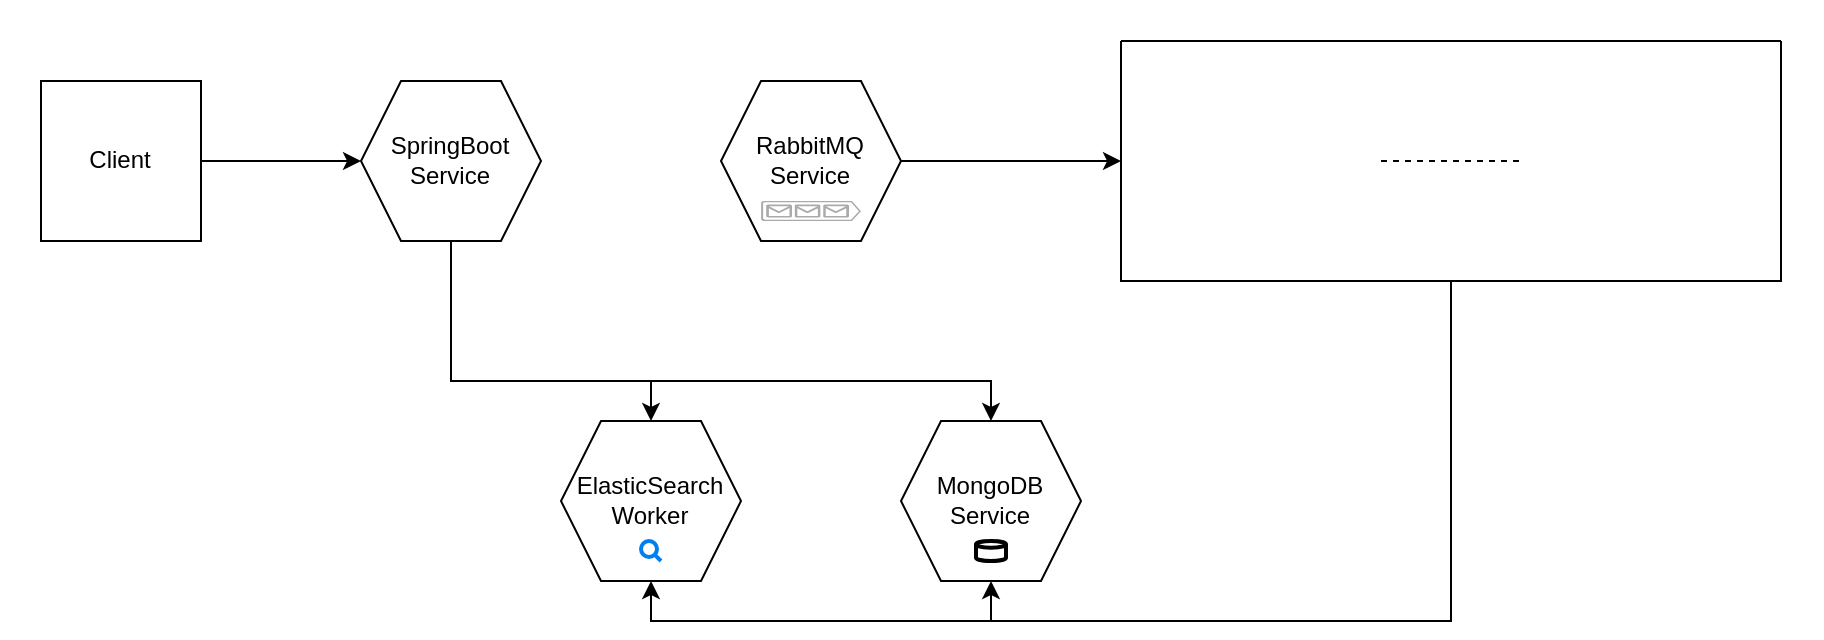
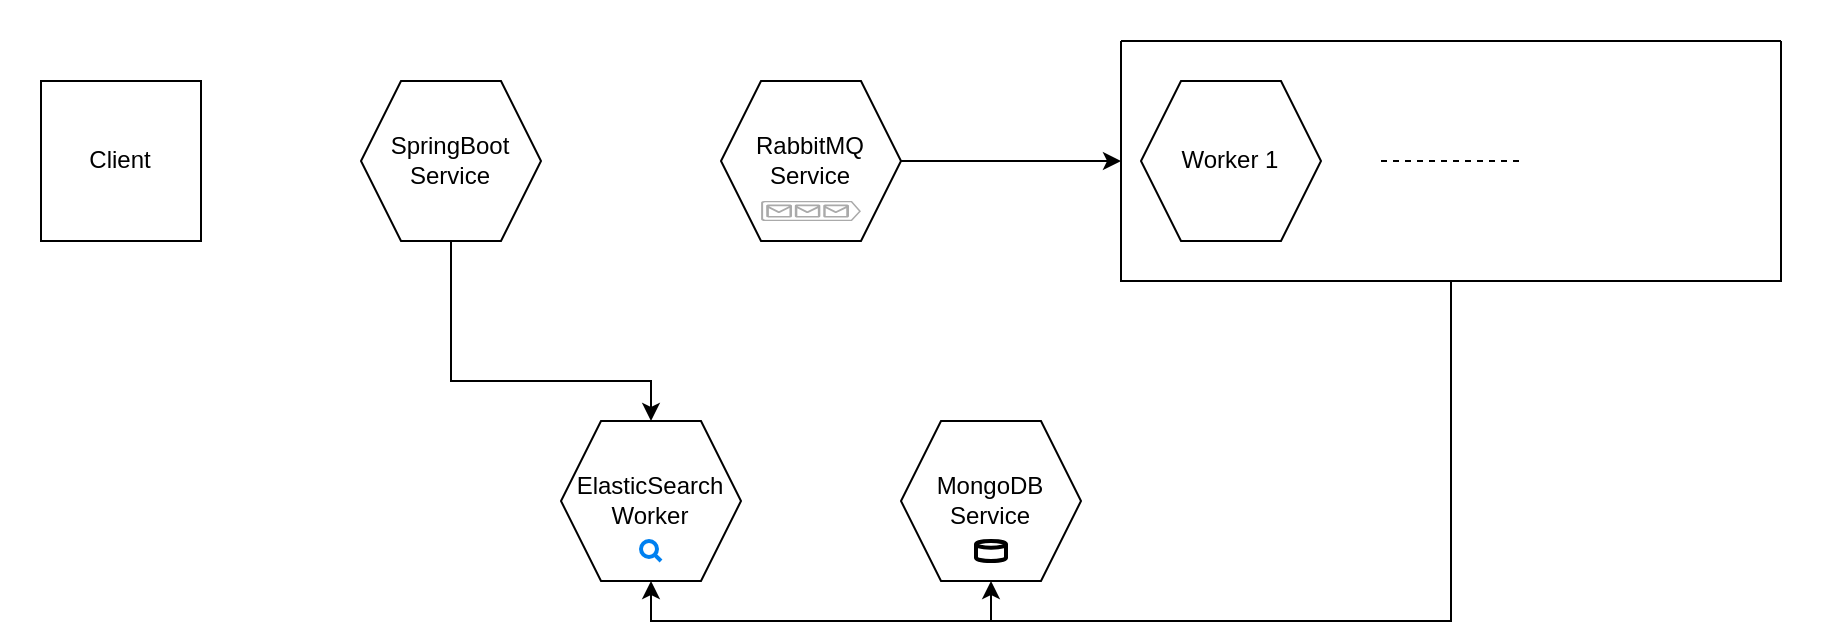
edge "Client" -> "SpringBoot Service": removed
node "Worker 1": added
edge "SpringBoot Service" -> "MongoDB Service": removed
